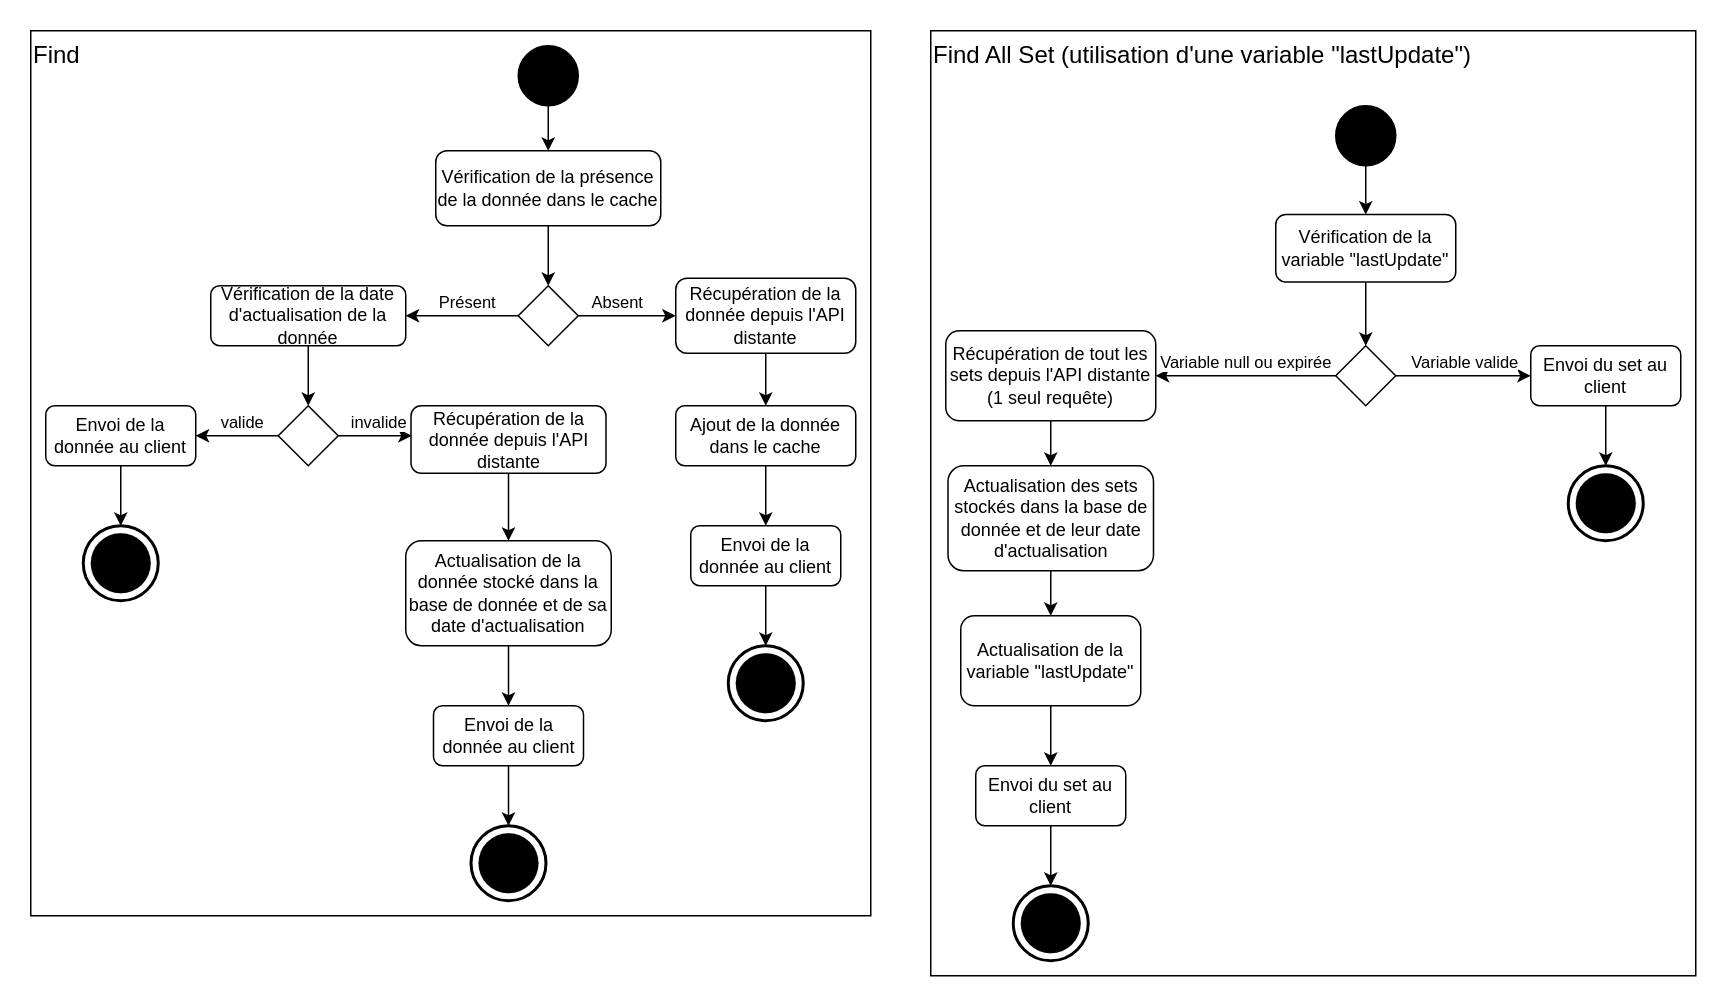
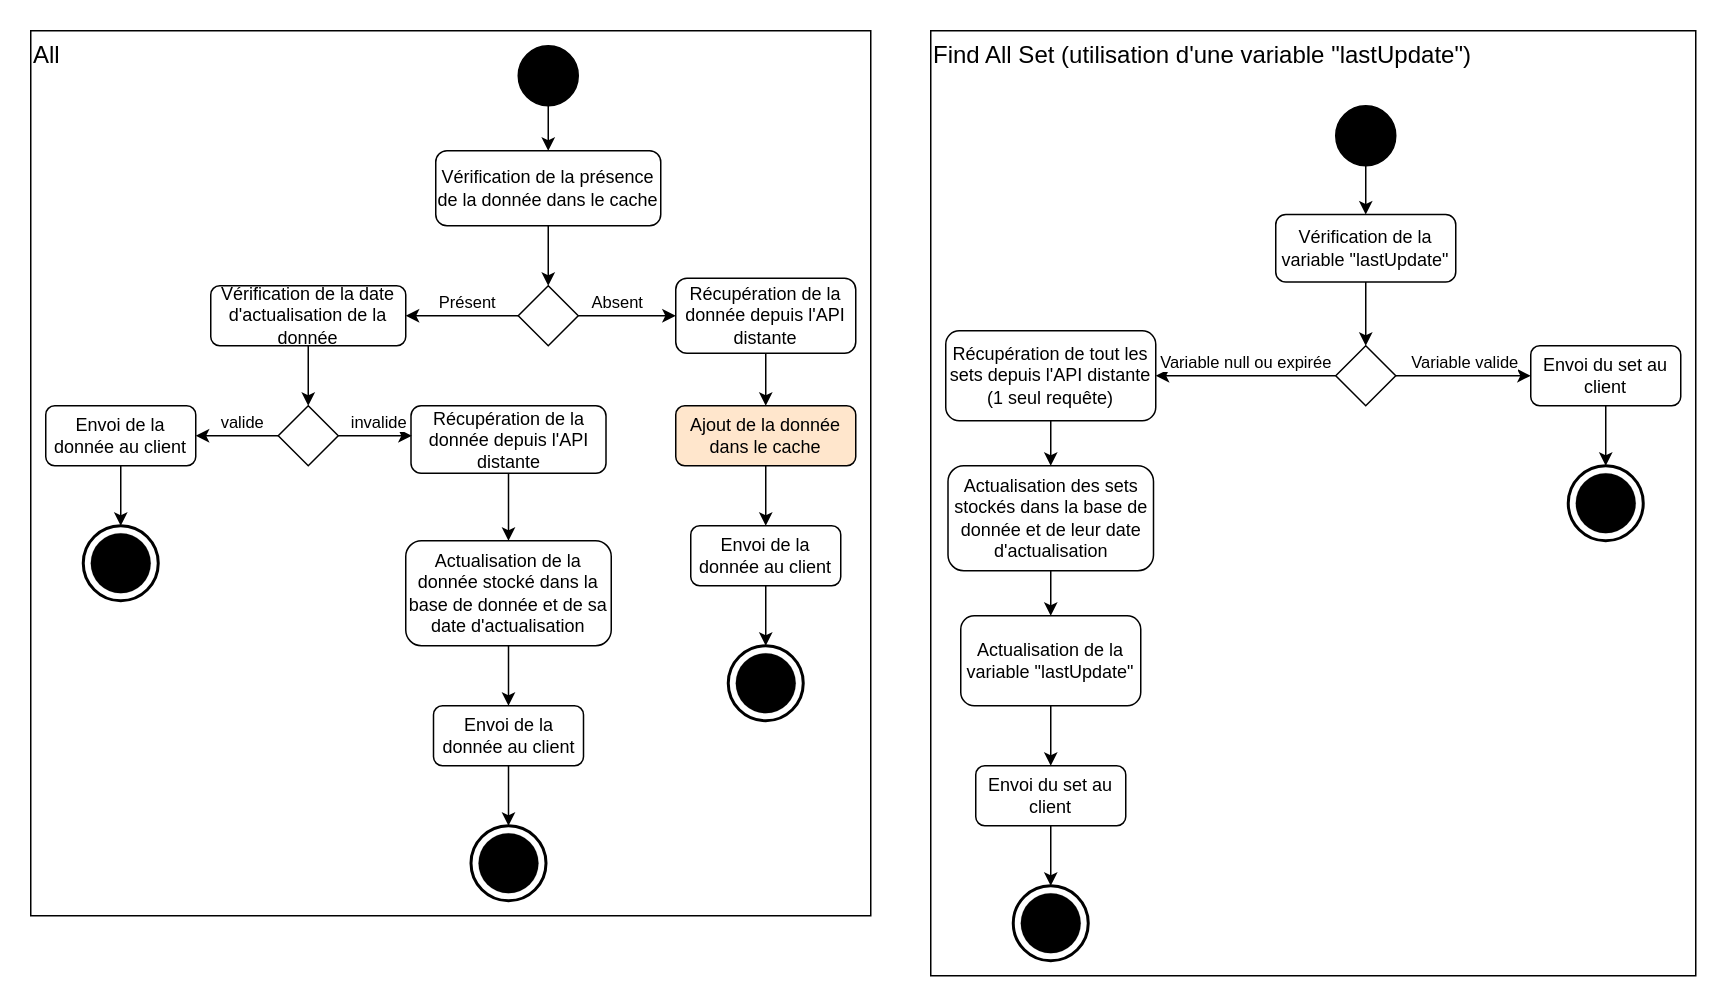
node "Find": label "Find" -> "All"
node "Ajout de la donnée dans le cache": fillcolor #ffffff -> #ffe6cc
